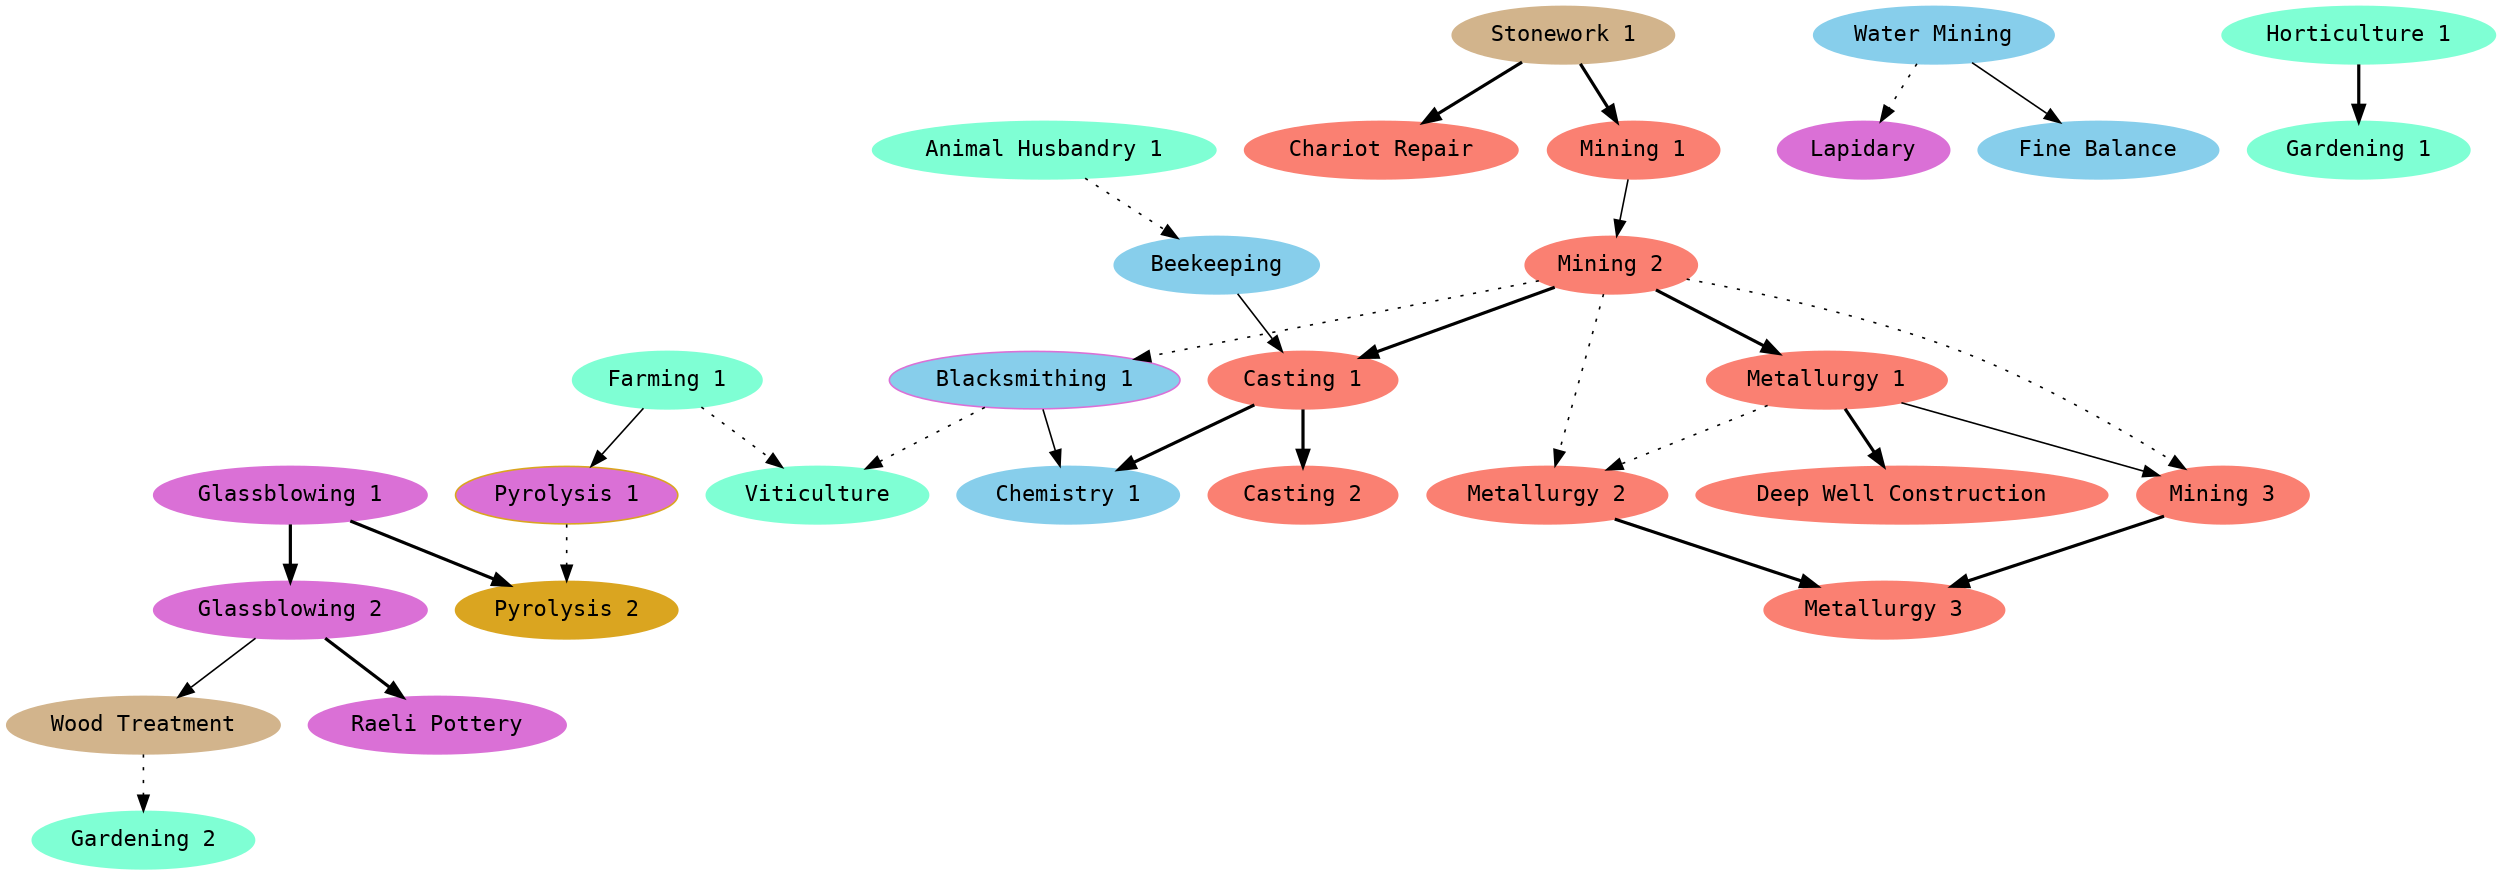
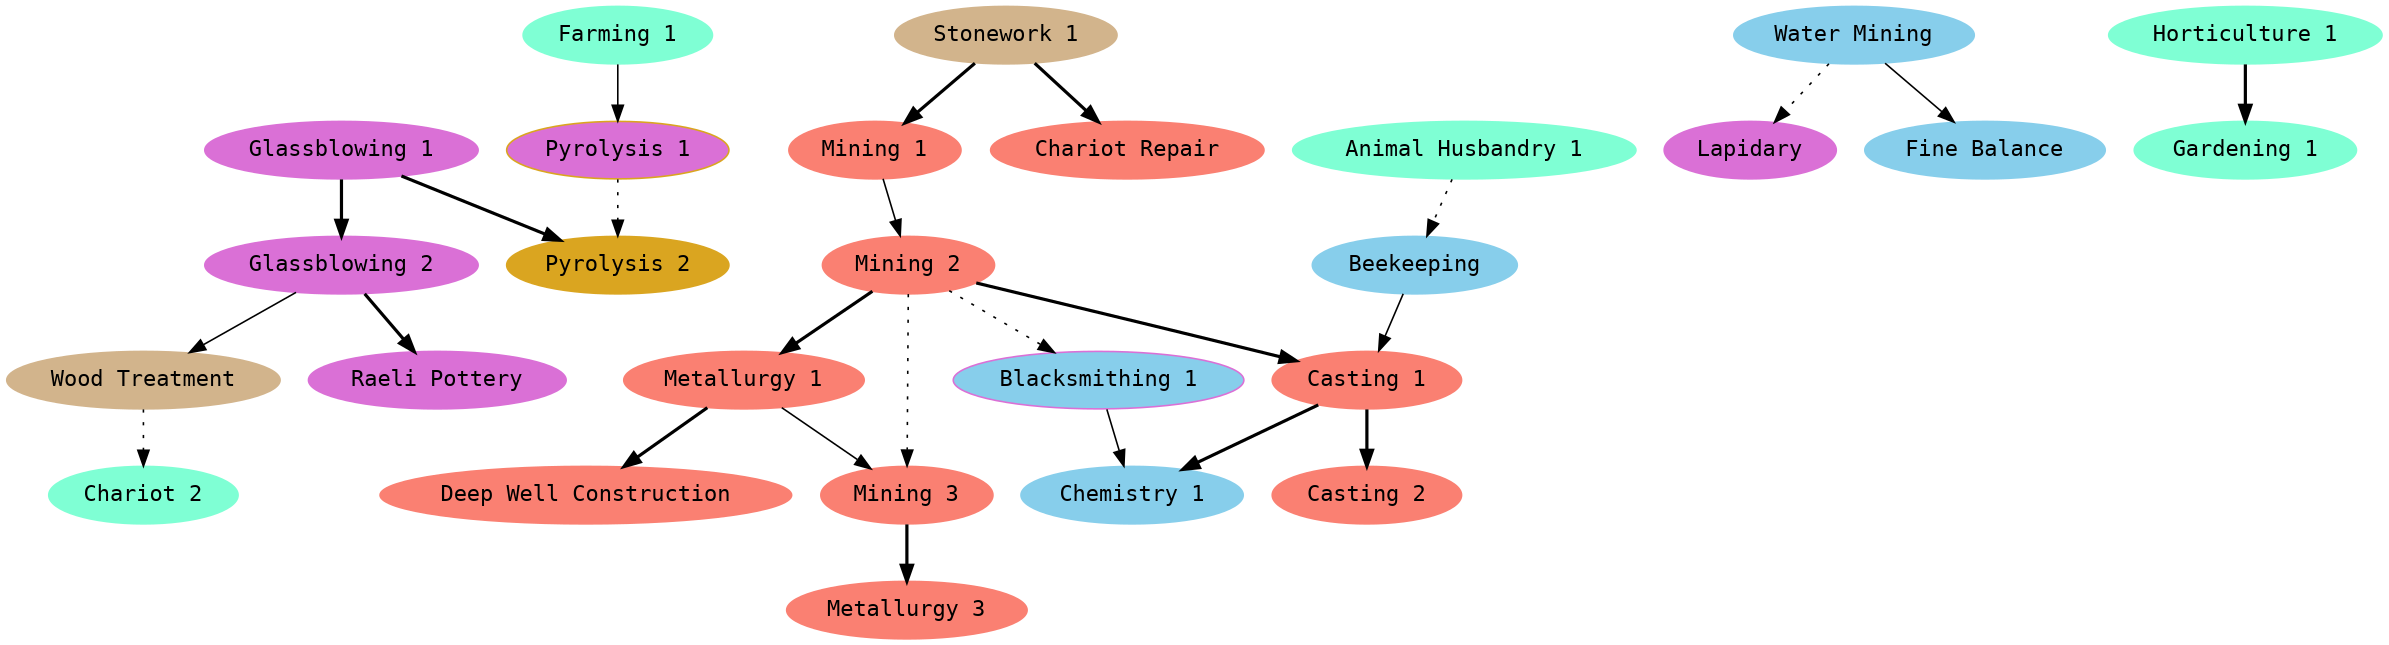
node "Viticulture": removed
node "Metallurgy 2": removed
node "Gardening 2": label "Gardening 2" -> "Chariot 2"
